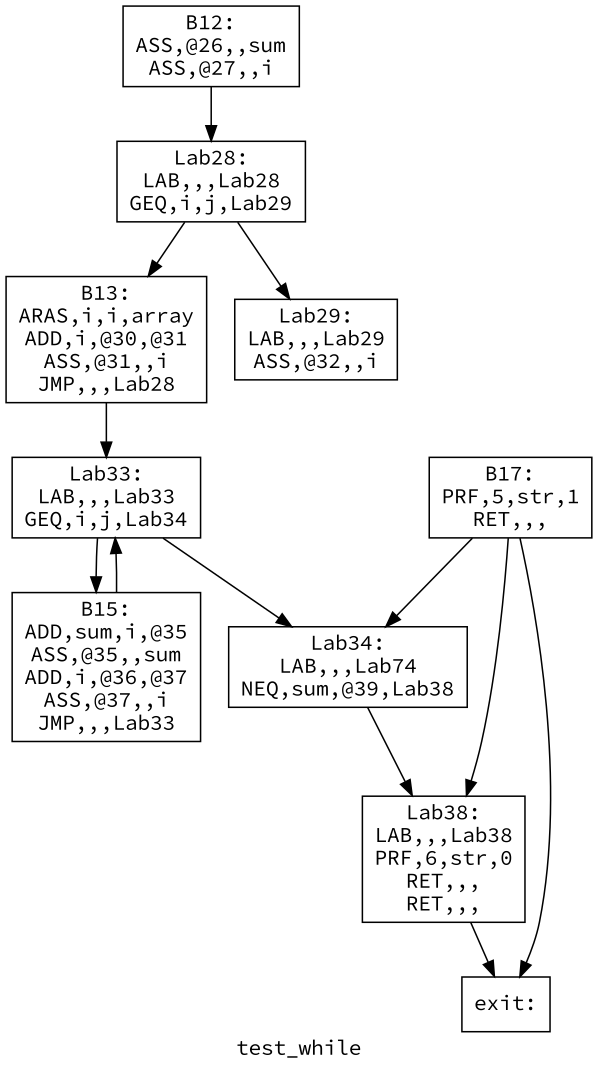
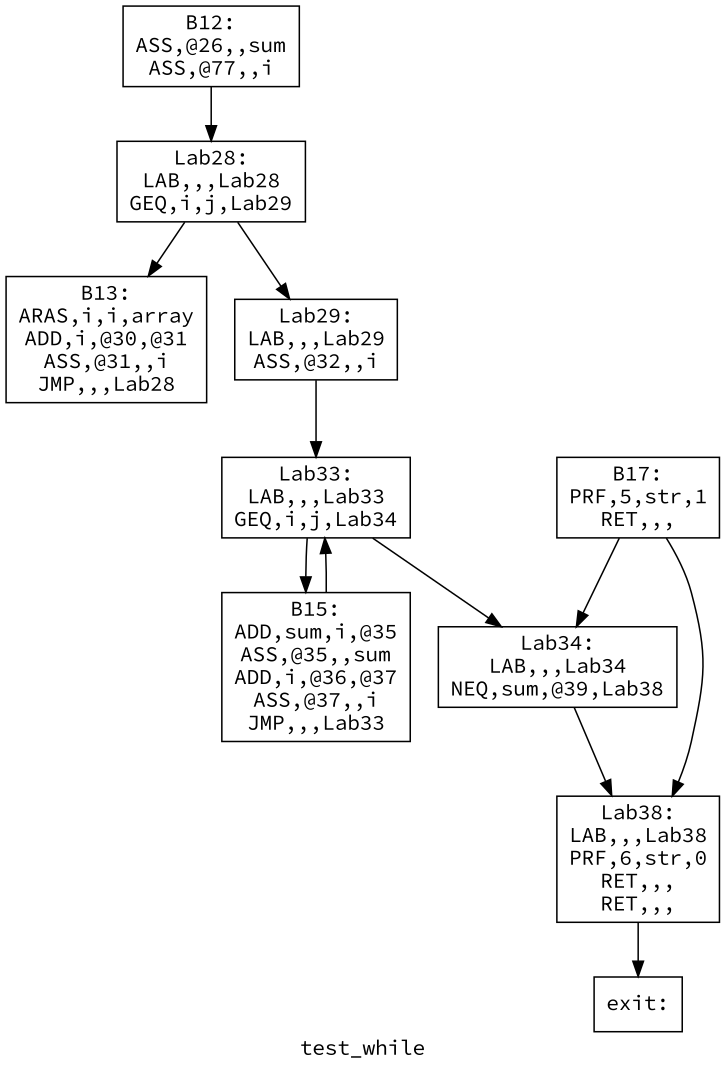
node "B12: ASS,@26,,sum ASS,@27,,i": label "B12: ASS,@26,,sum ASS,@27,,i" -> "B12: ASS,@26,,sum ASS,@77,,i"
edge "B13: ARAS,i,i,array ADD,i,@30,@31 ASS,@31,,i JMP,,,Lab28" -> "Lab33: LAB,,,Lab33 GEQ,i,j,Lab34": now "Lab29: LAB,,,Lab29 ASS,@32,,i" -> "Lab33: LAB,,,Lab33 GEQ,i,j,Lab34"
node "Lab34: LAB,,,Lab74 NEQ,sum,@39,Lab38": label "Lab34: LAB,,,Lab74 NEQ,sum,@39,Lab38" -> "Lab34: LAB,,,Lab34 NEQ,sum,@39,Lab38"
edge "B17: PRF,5,str,1 RET,,," -> "exit:": removed
